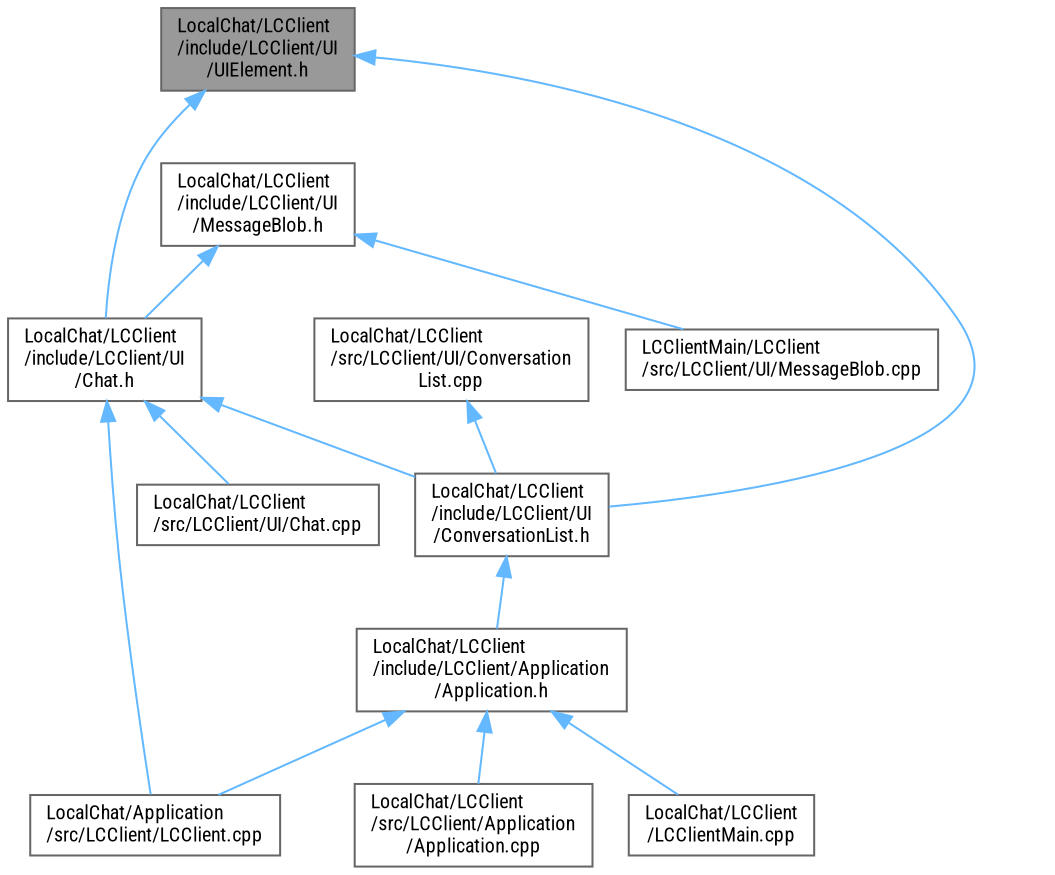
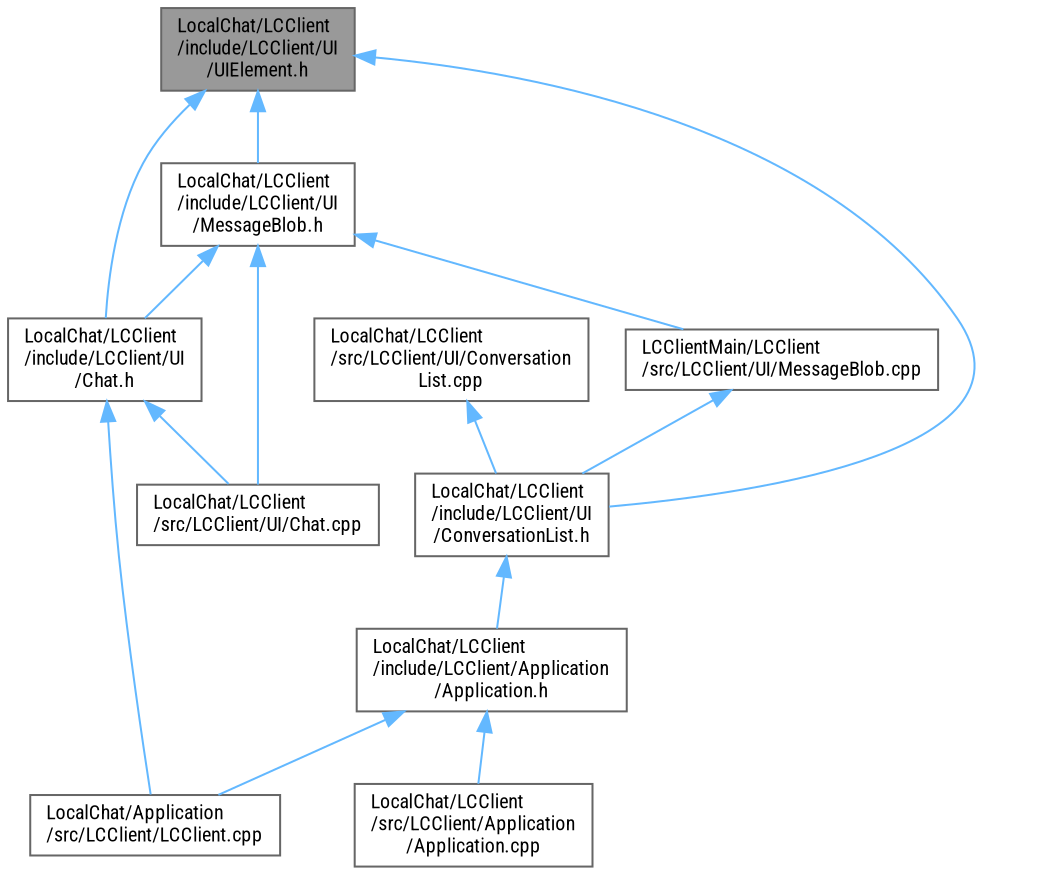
edge "LocalChat/LCClient /include/LCClient/UI /MessageBlob.h" -> "LocalChat/LCClient /include/LCClient/UI /UIElement.h": added
edge "LocalChat/LCClient /src/LCClient/UI/Chat.cpp" -> "LocalChat/LCClient /include/LCClient/UI /MessageBlob.h": added
edge "LocalChat/LCClient /include/LCClient/UI /ConversationList.h" -> "LocalChat/LCClient /include/LCClient/UI /Chat.h": now "LocalChat/LCClient /include/LCClient/UI /ConversationList.h" -> "LCClientMain/LCClient /src/LCClient/UI/MessageBlob.cpp"
node "LocalChat/LCClient /LCClientMain.cpp": removed
